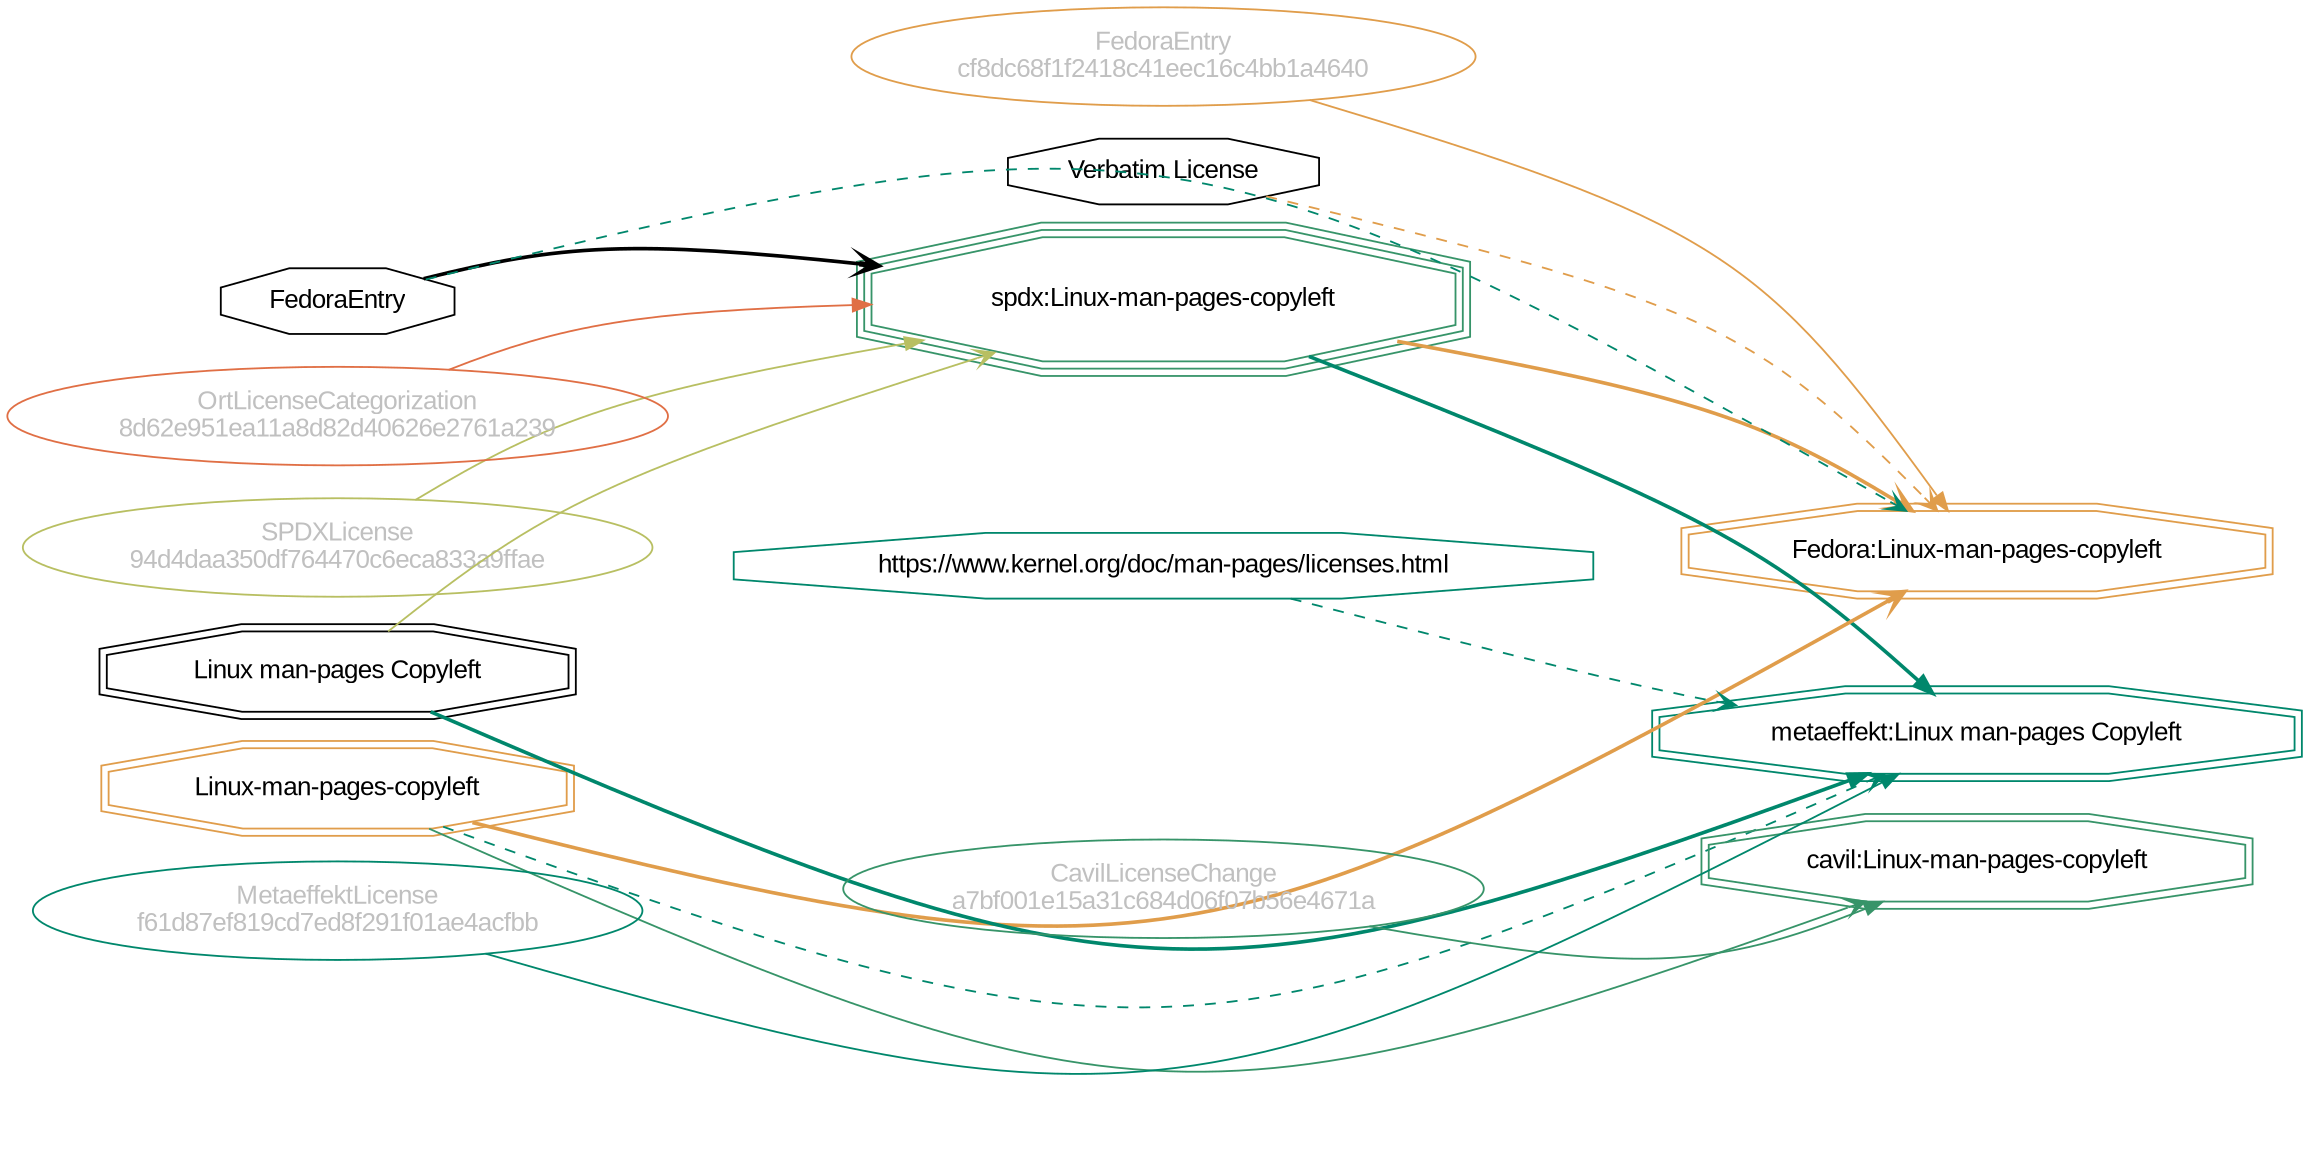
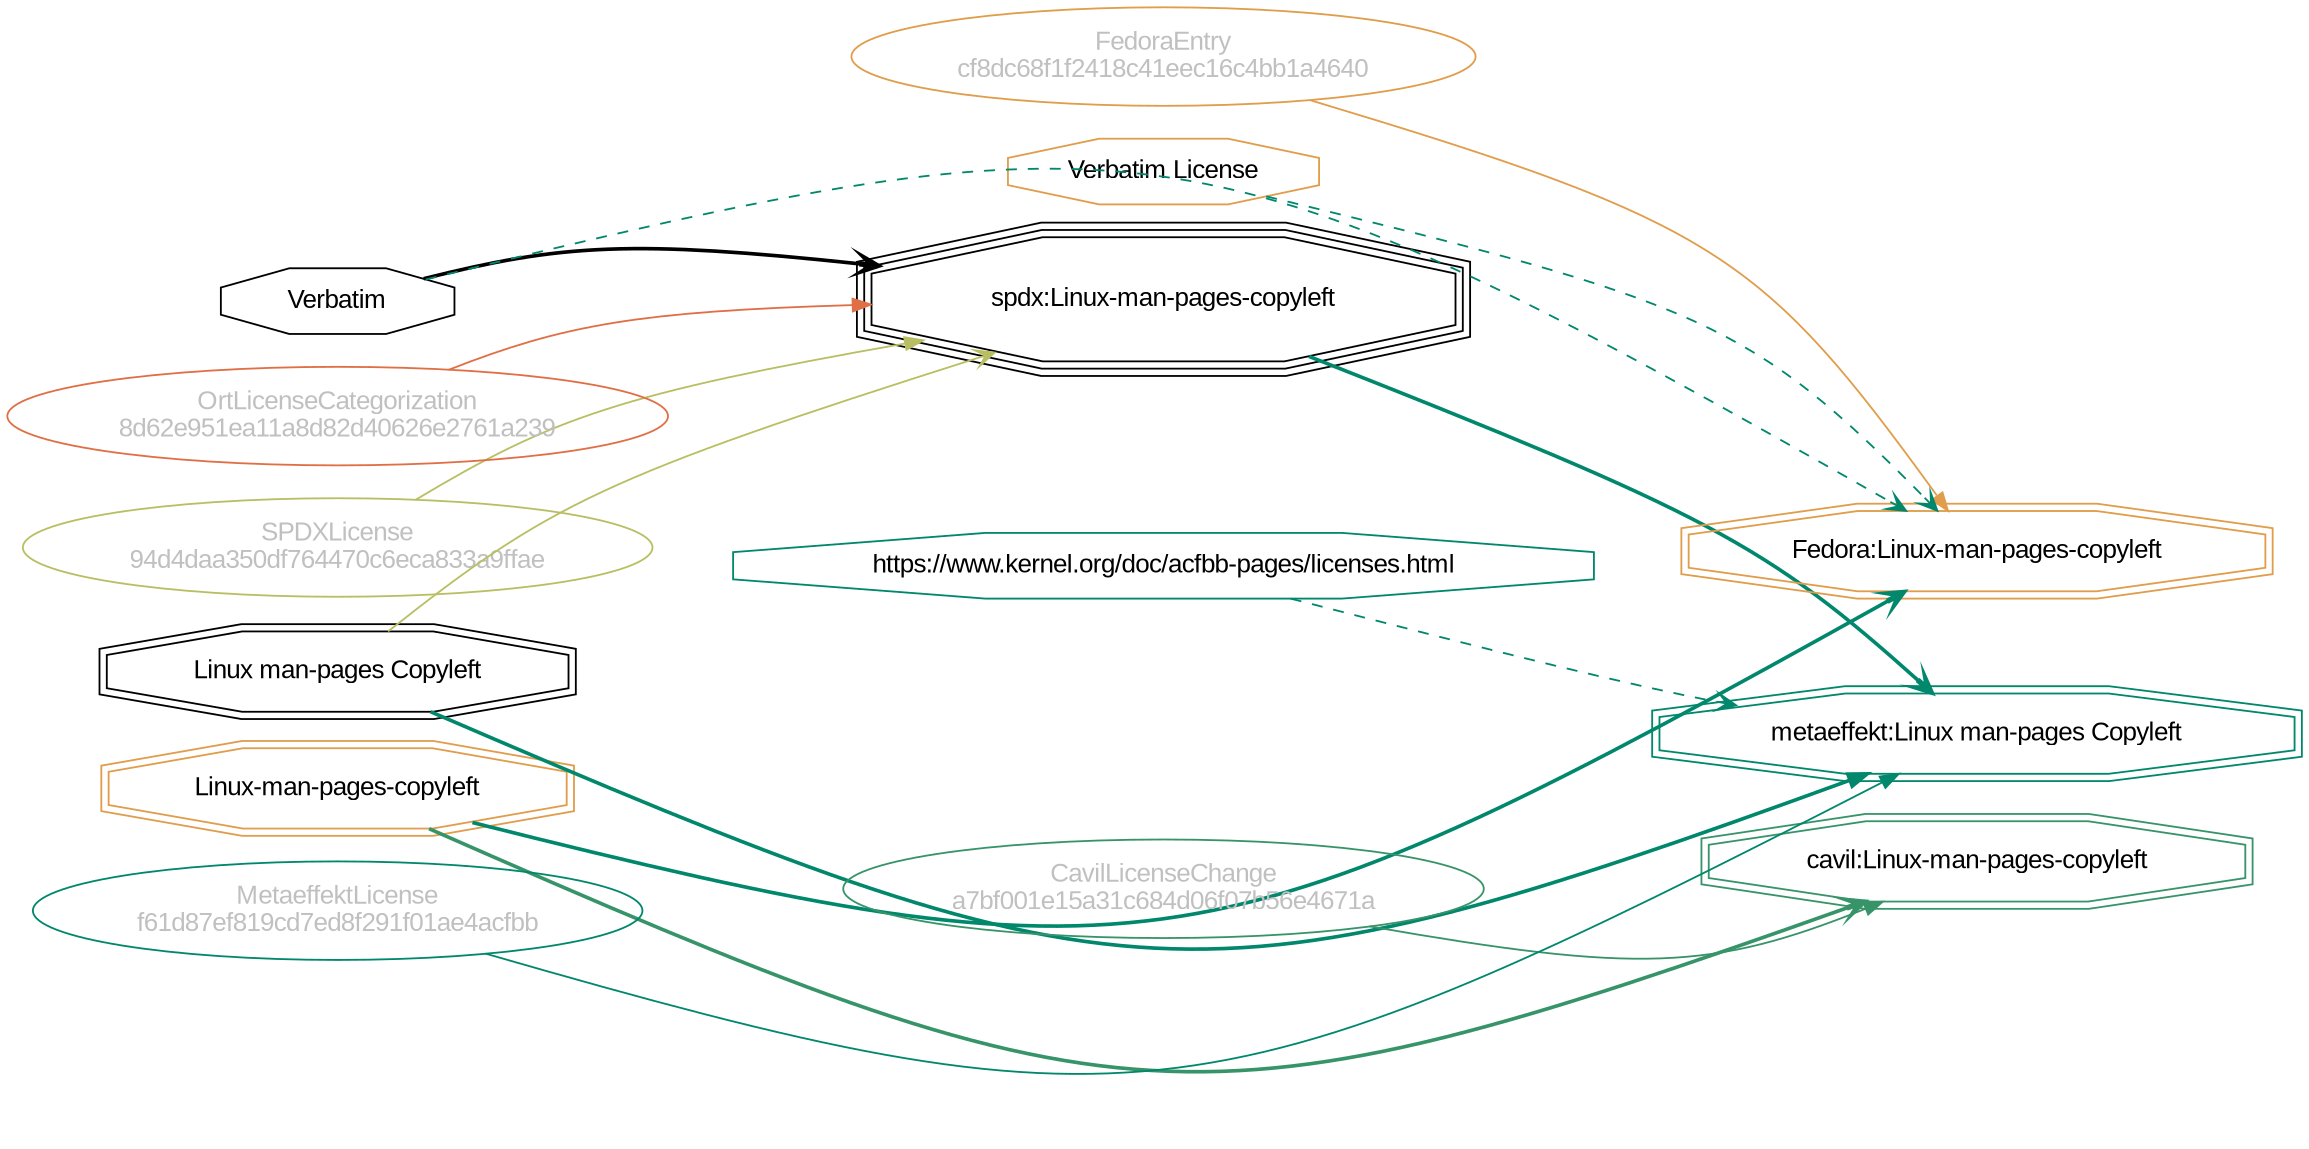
node "Verbatim License": color black -> #e09d4b
edge "Verbatim License" -> "Fedora:Linux-man-pages-copyleft": color #e09d4b -> #00876c
node "spdx:Linux-man-pages-copyleft": color #379469 -> black
node "FedoraEntry": label "FedoraEntry" -> "Verbatim"
edge "spdx:Linux-man-pages-copyleft" -> "Fedora:Linux-man-pages-copyleft": removed
edge "spdx:Linux-man-pages-copyleft" -> "metaeffekt:Linux man-pages Copyleft": arrowhead normal -> vee
node "https://www.kernel.org/doc/man-pages/licenses.html": label "https://www.kernel.org/doc/man-pages/licenses.html" -> "https://www.kernel.org/doc/acfbb-pages/licenses.html"
edge "Linux-man-pages-copyleft" -> "Fedora:Linux-man-pages-copyleft": color #e09d4b -> #00876c
edge "Linux-man-pages-copyleft" -> "metaeffekt:Linux man-pages Copyleft": removed
edge "Linux-man-pages-copyleft" -> "cavil:Linux-man-pages-copyleft": style solid -> bold
